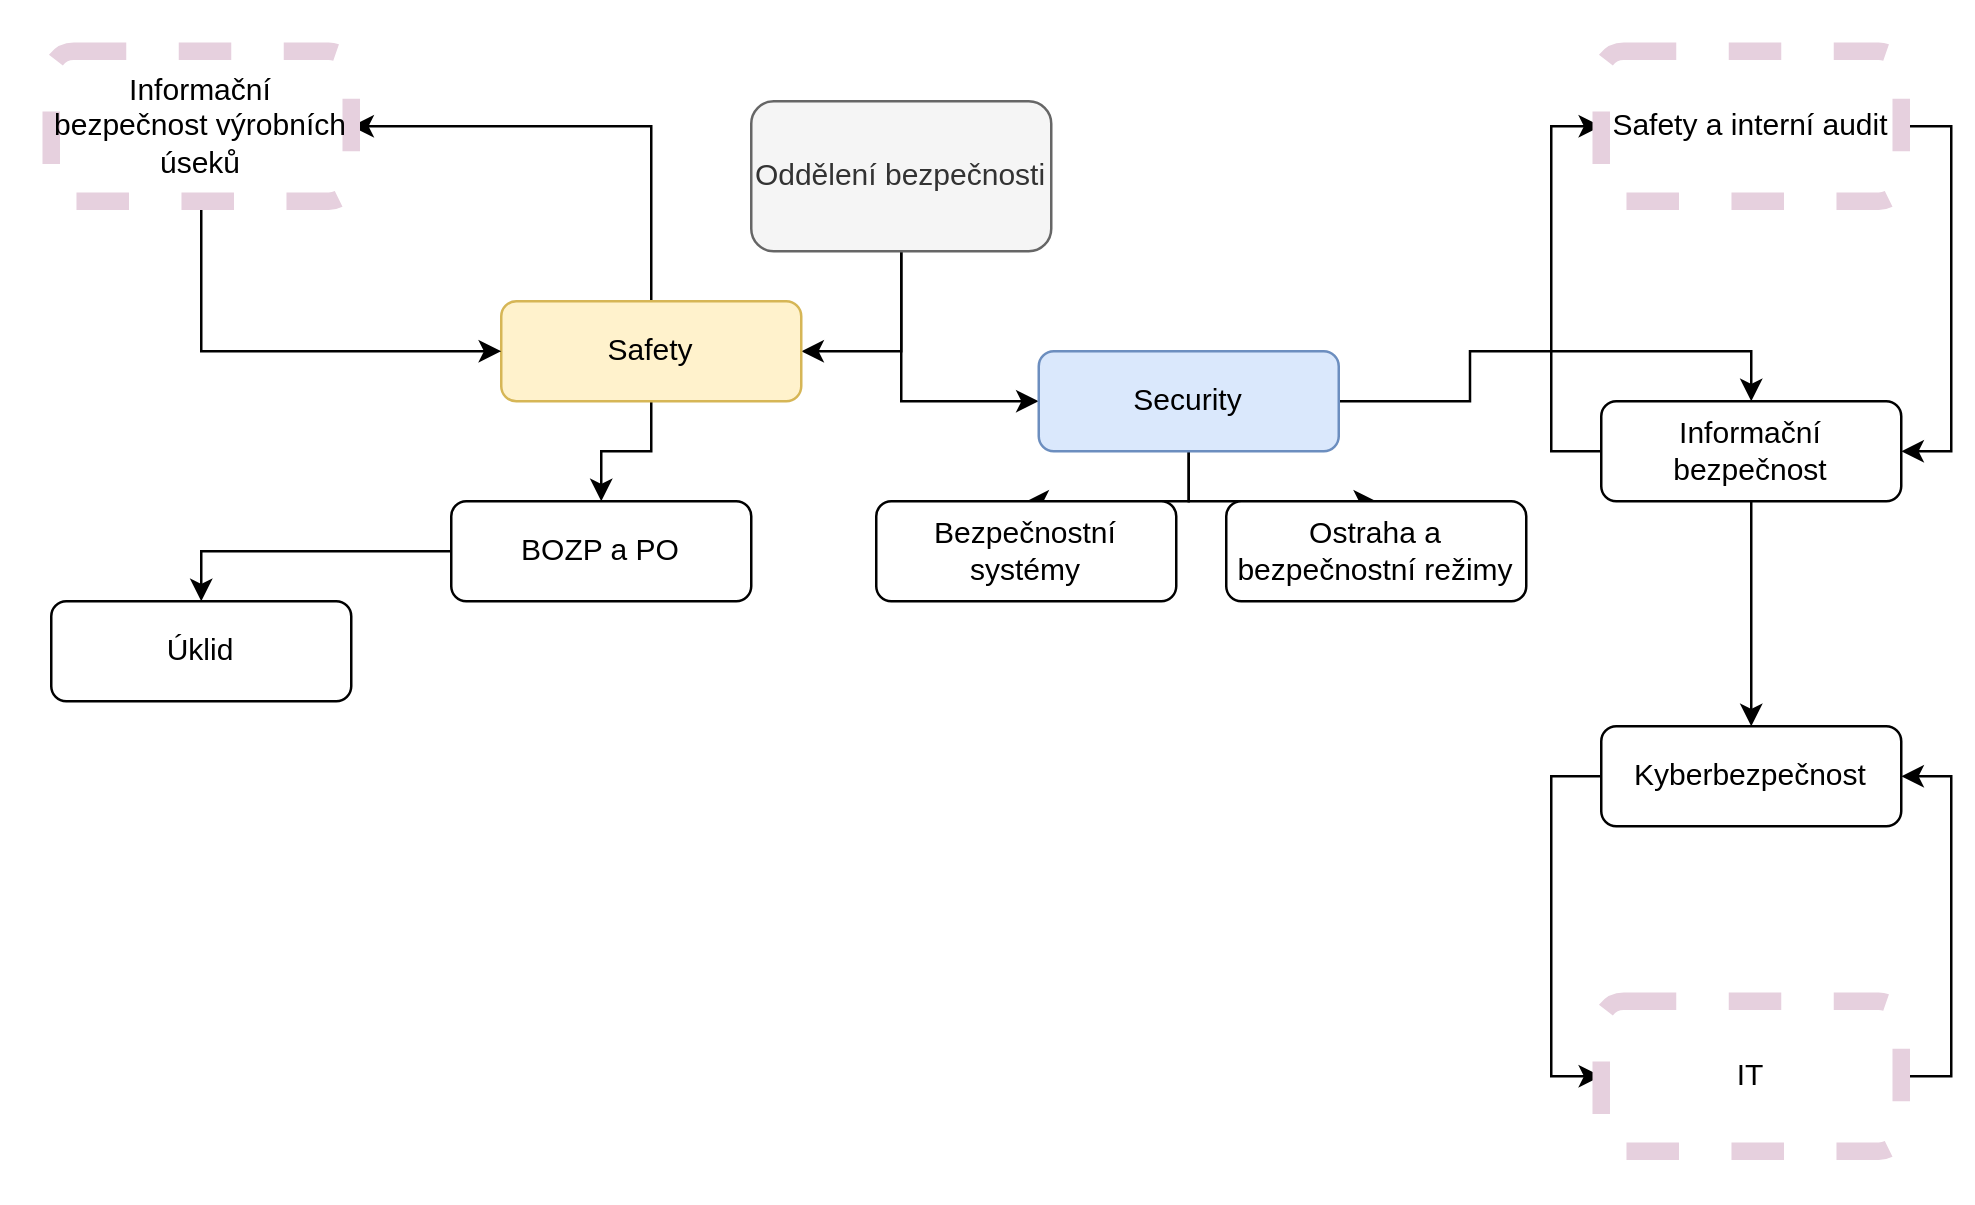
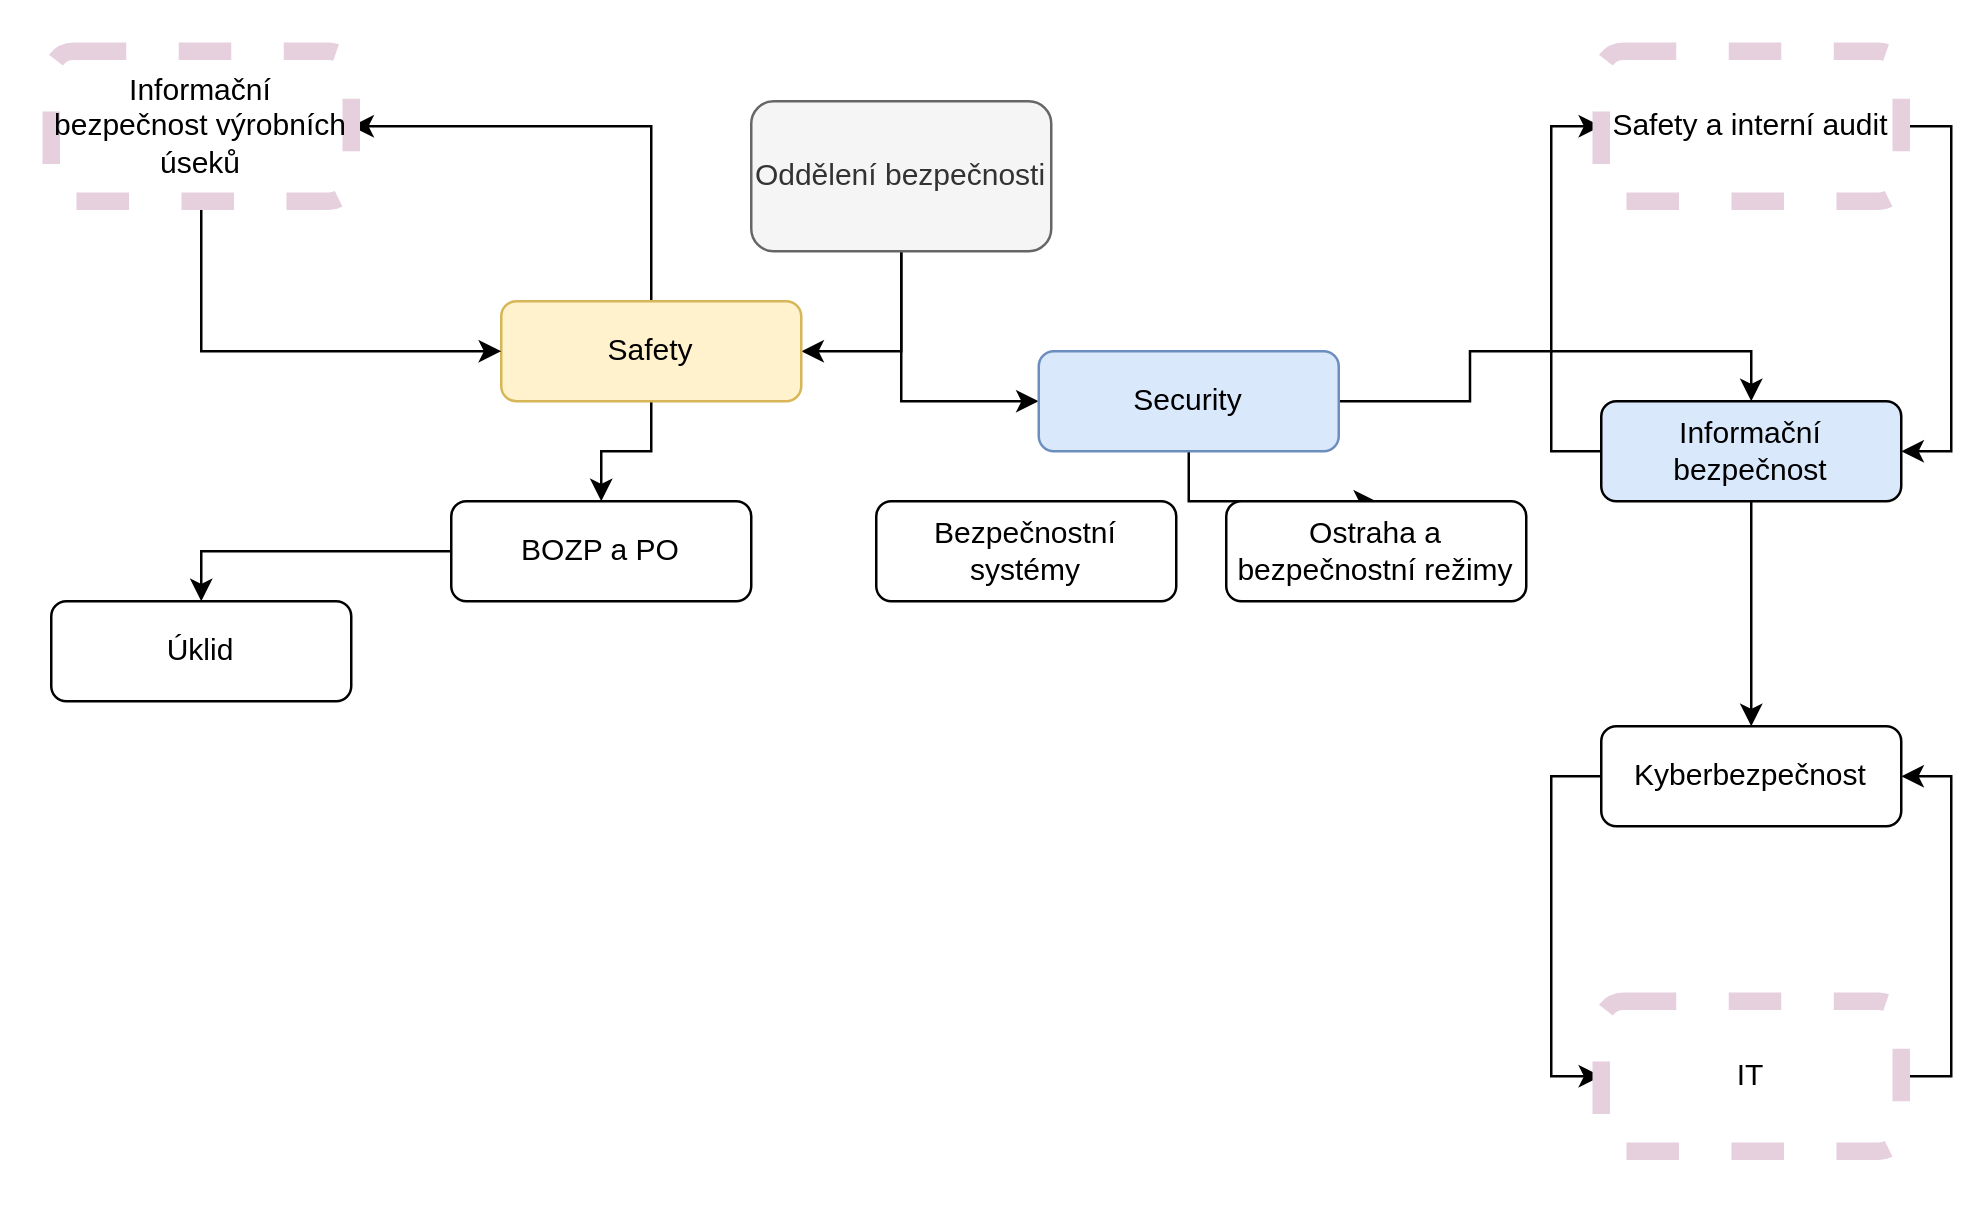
node "Informační bezpečnost": fillcolor #ffffff -> #dae8fc
edge "Security" -> "Bezpečnostní systémy": removed
